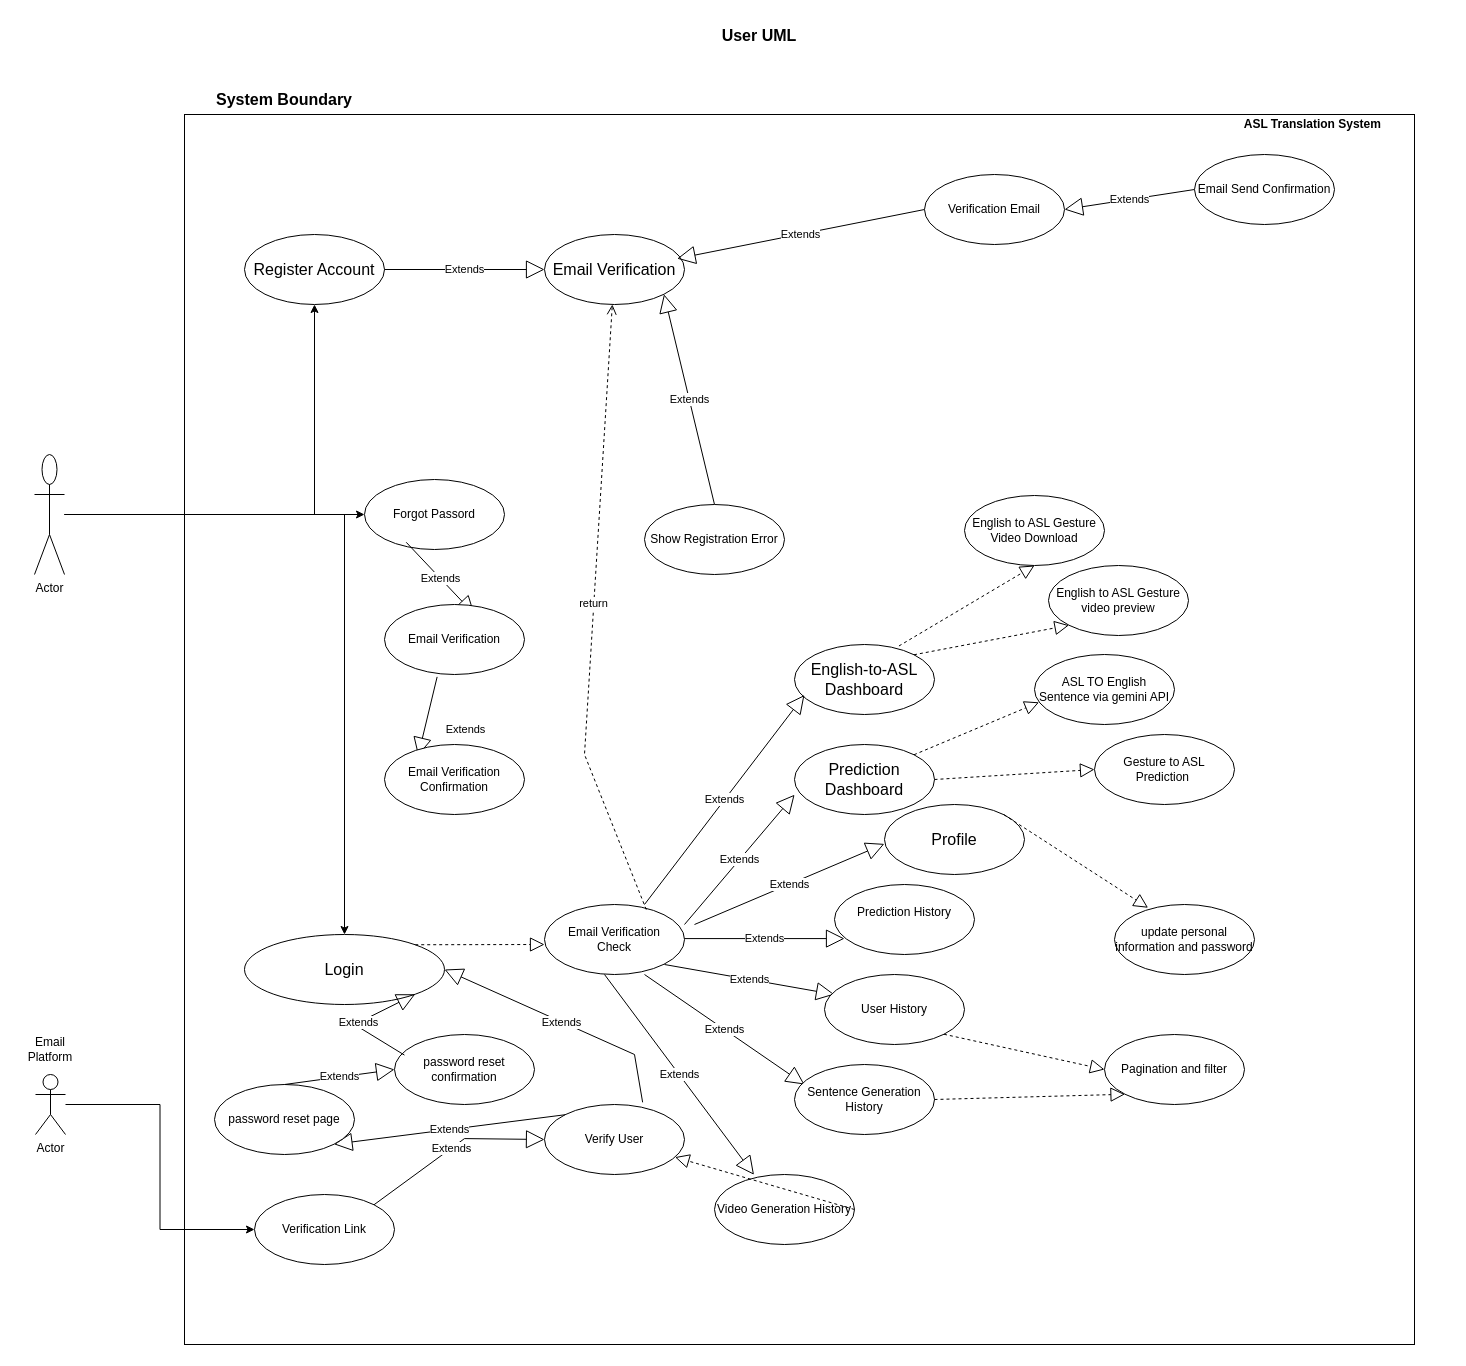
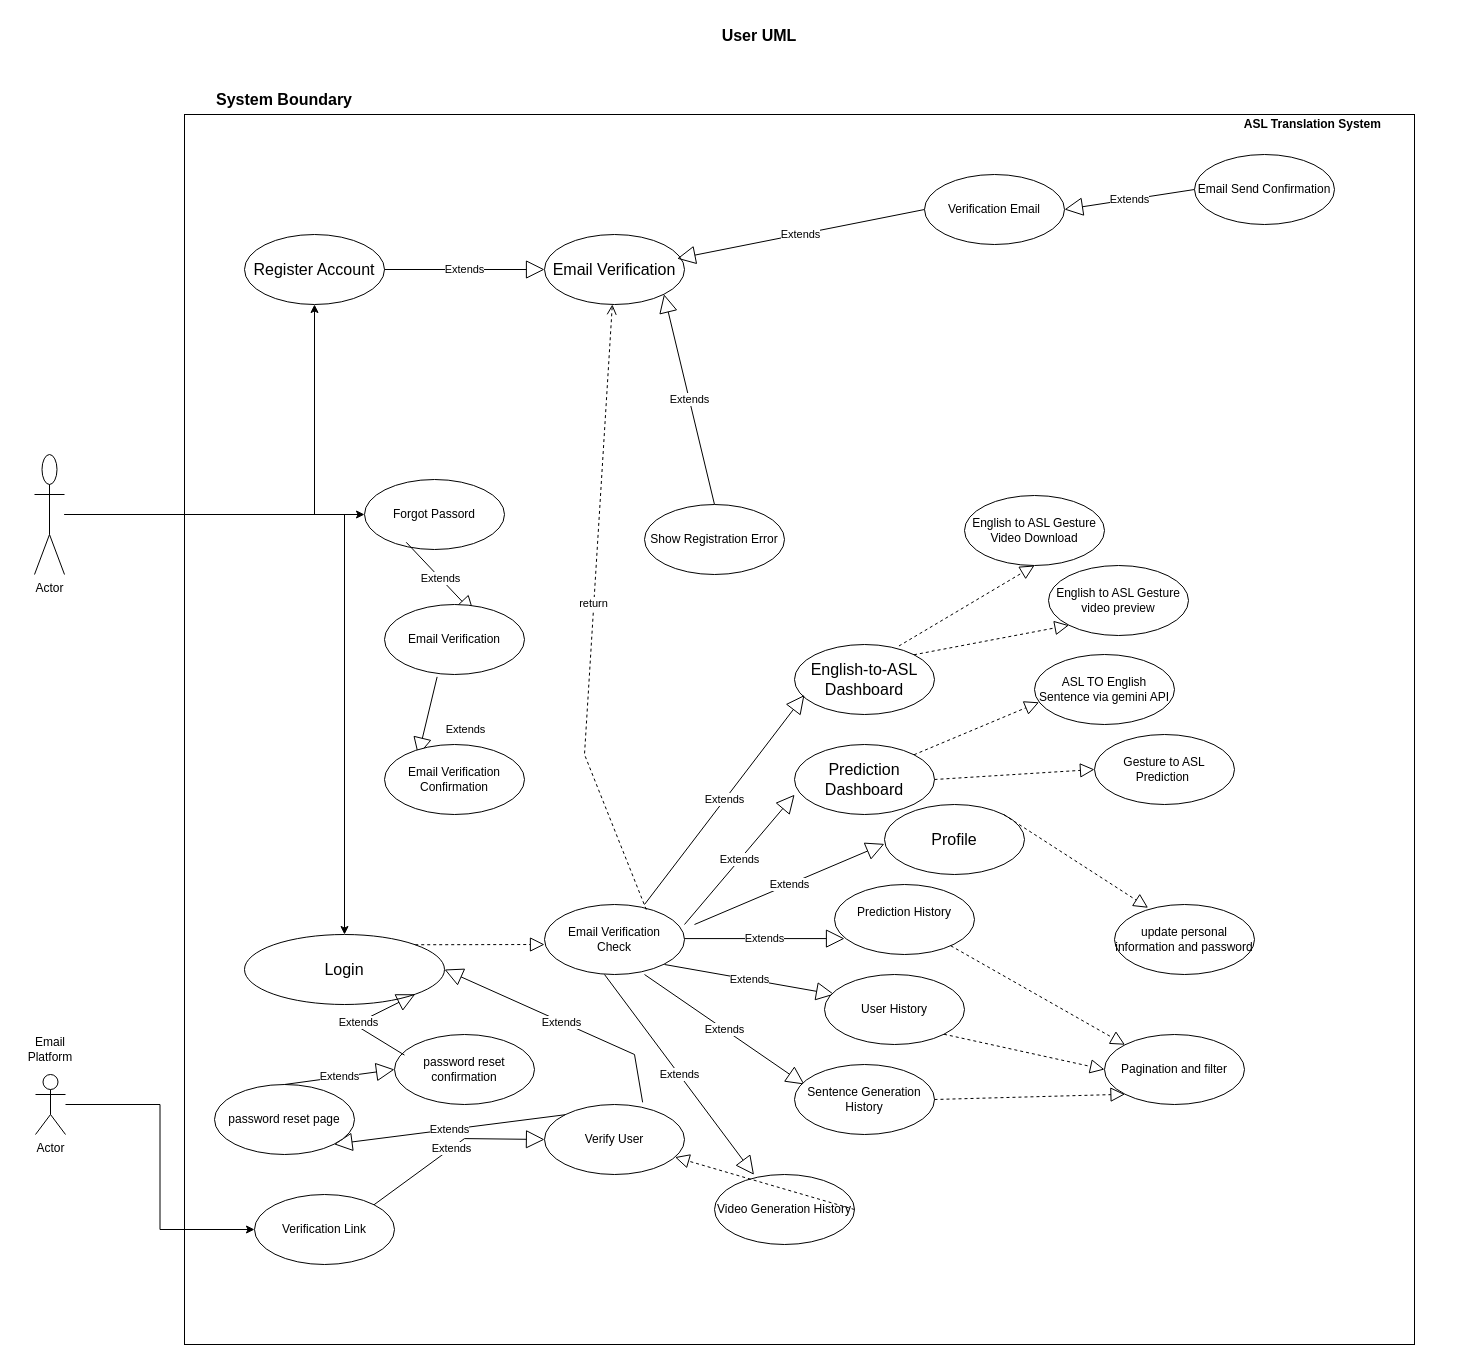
edge "Prediction History" -> "Pagination and filter": added
